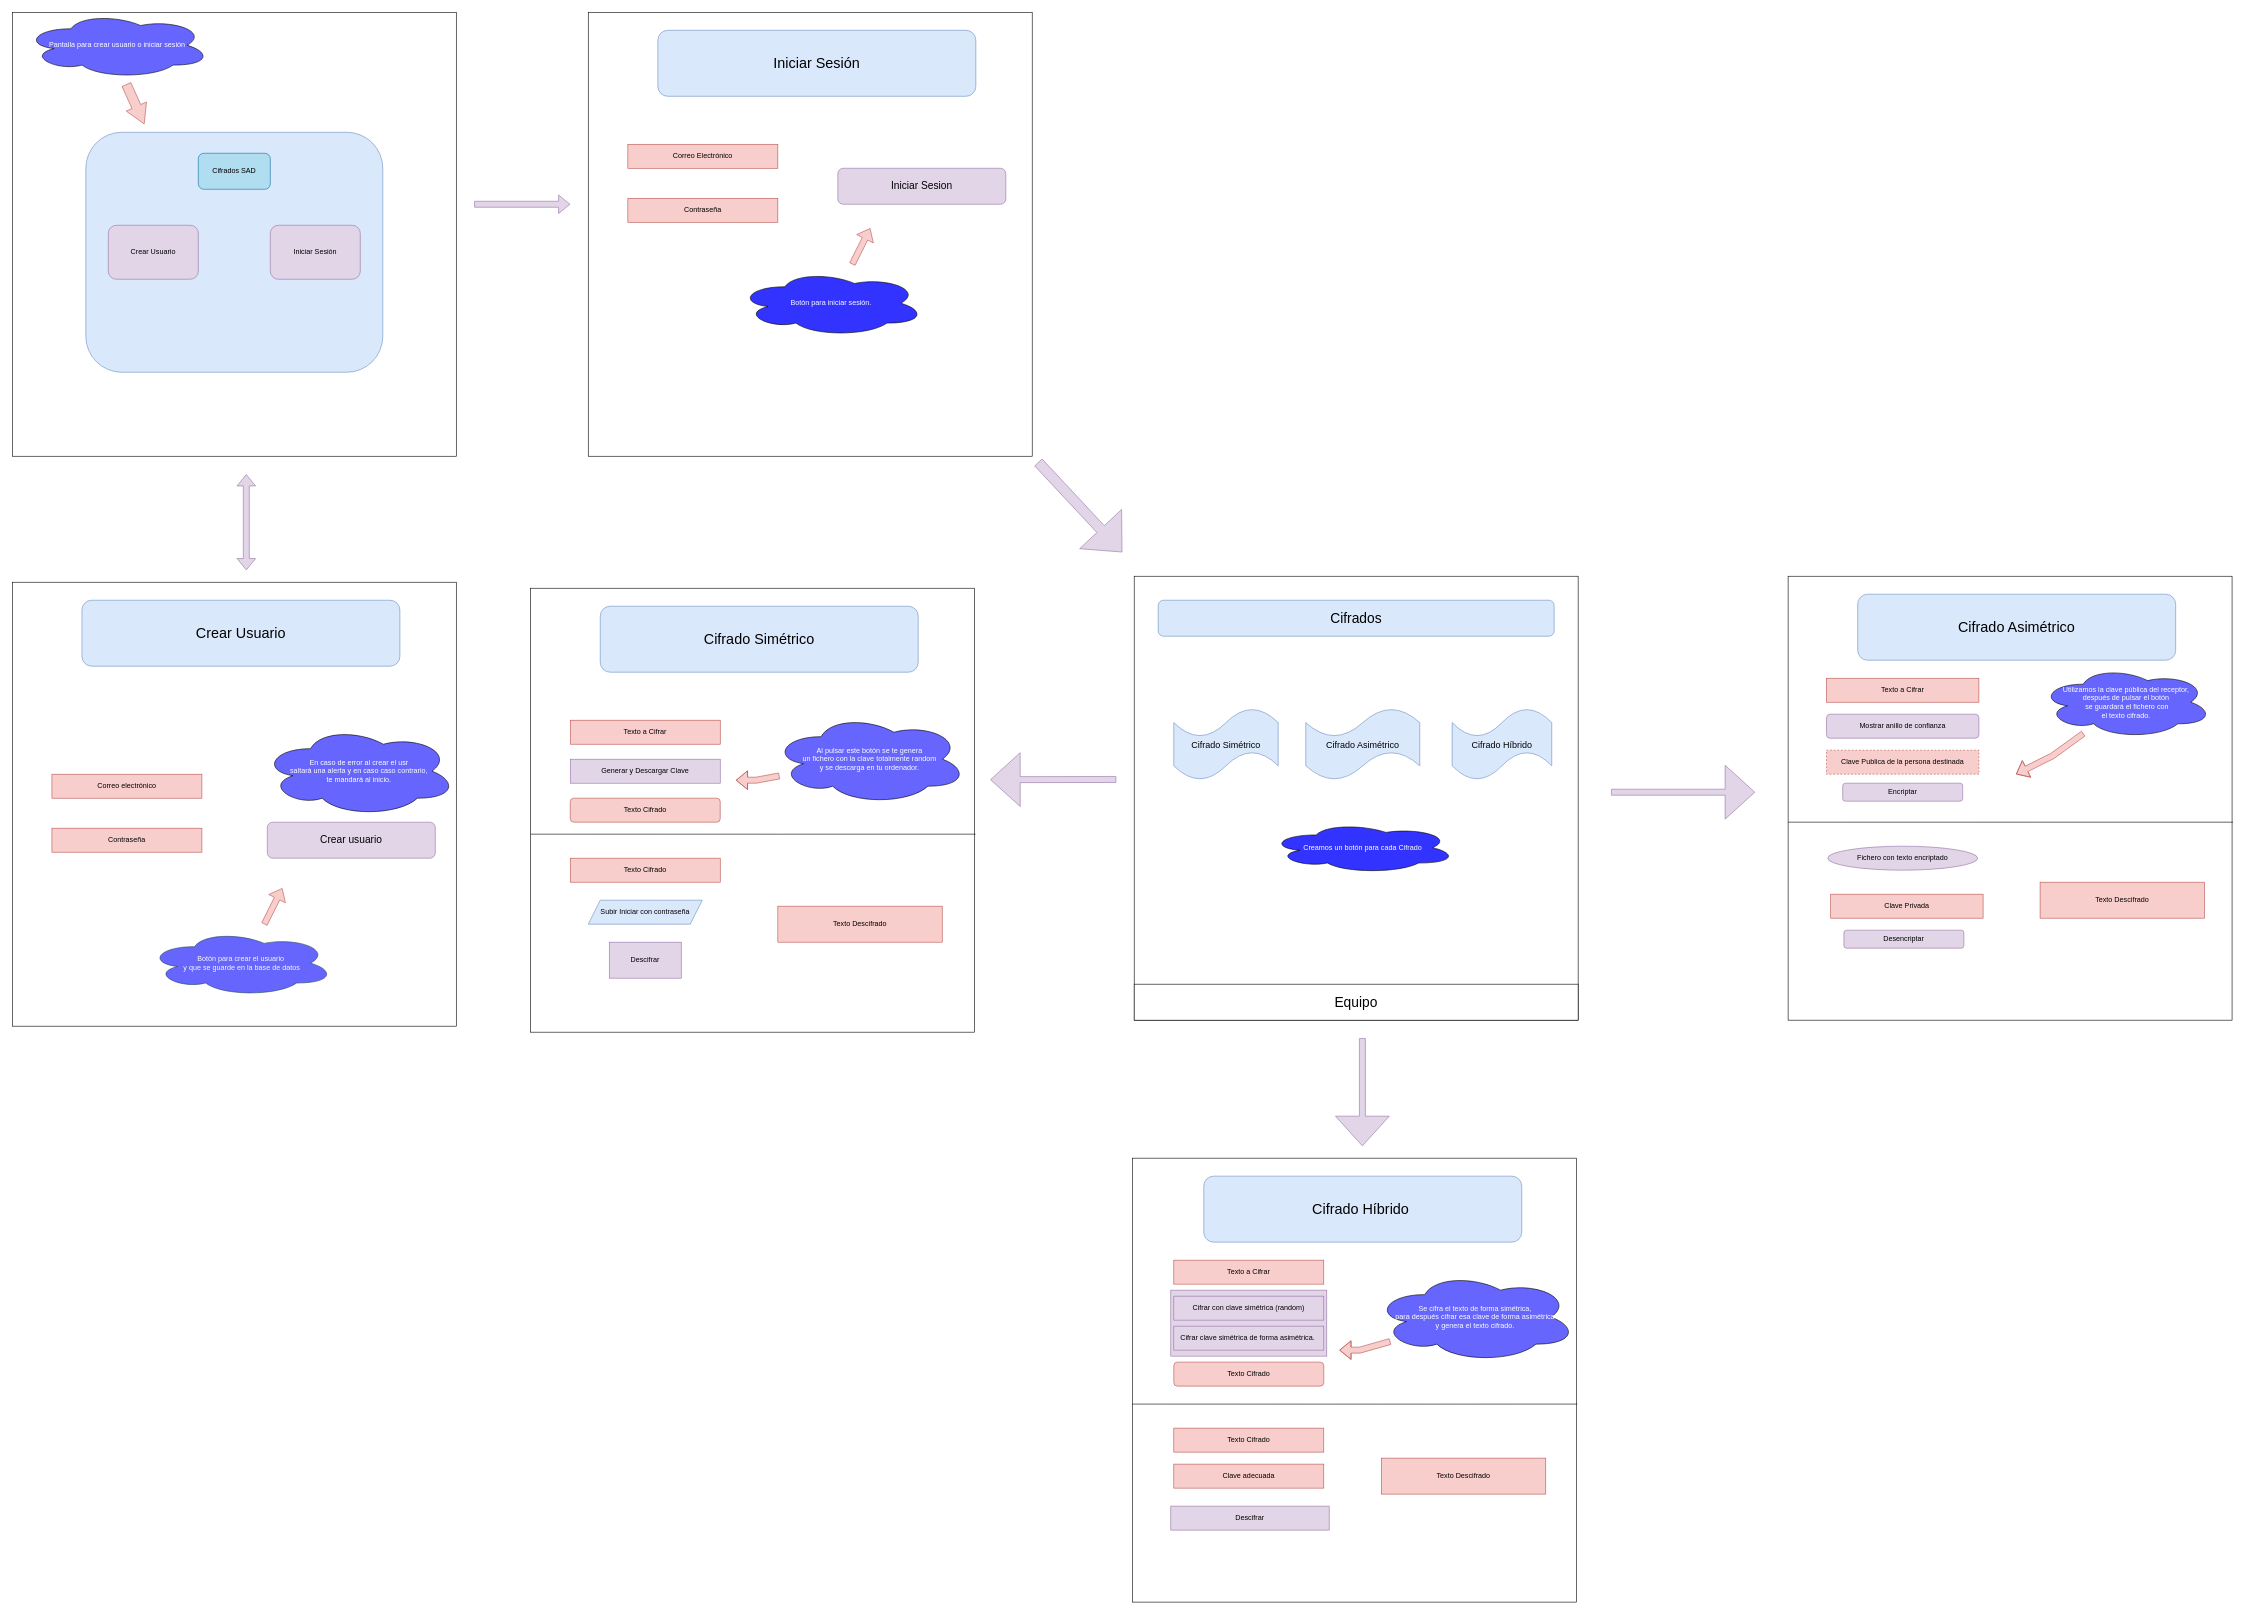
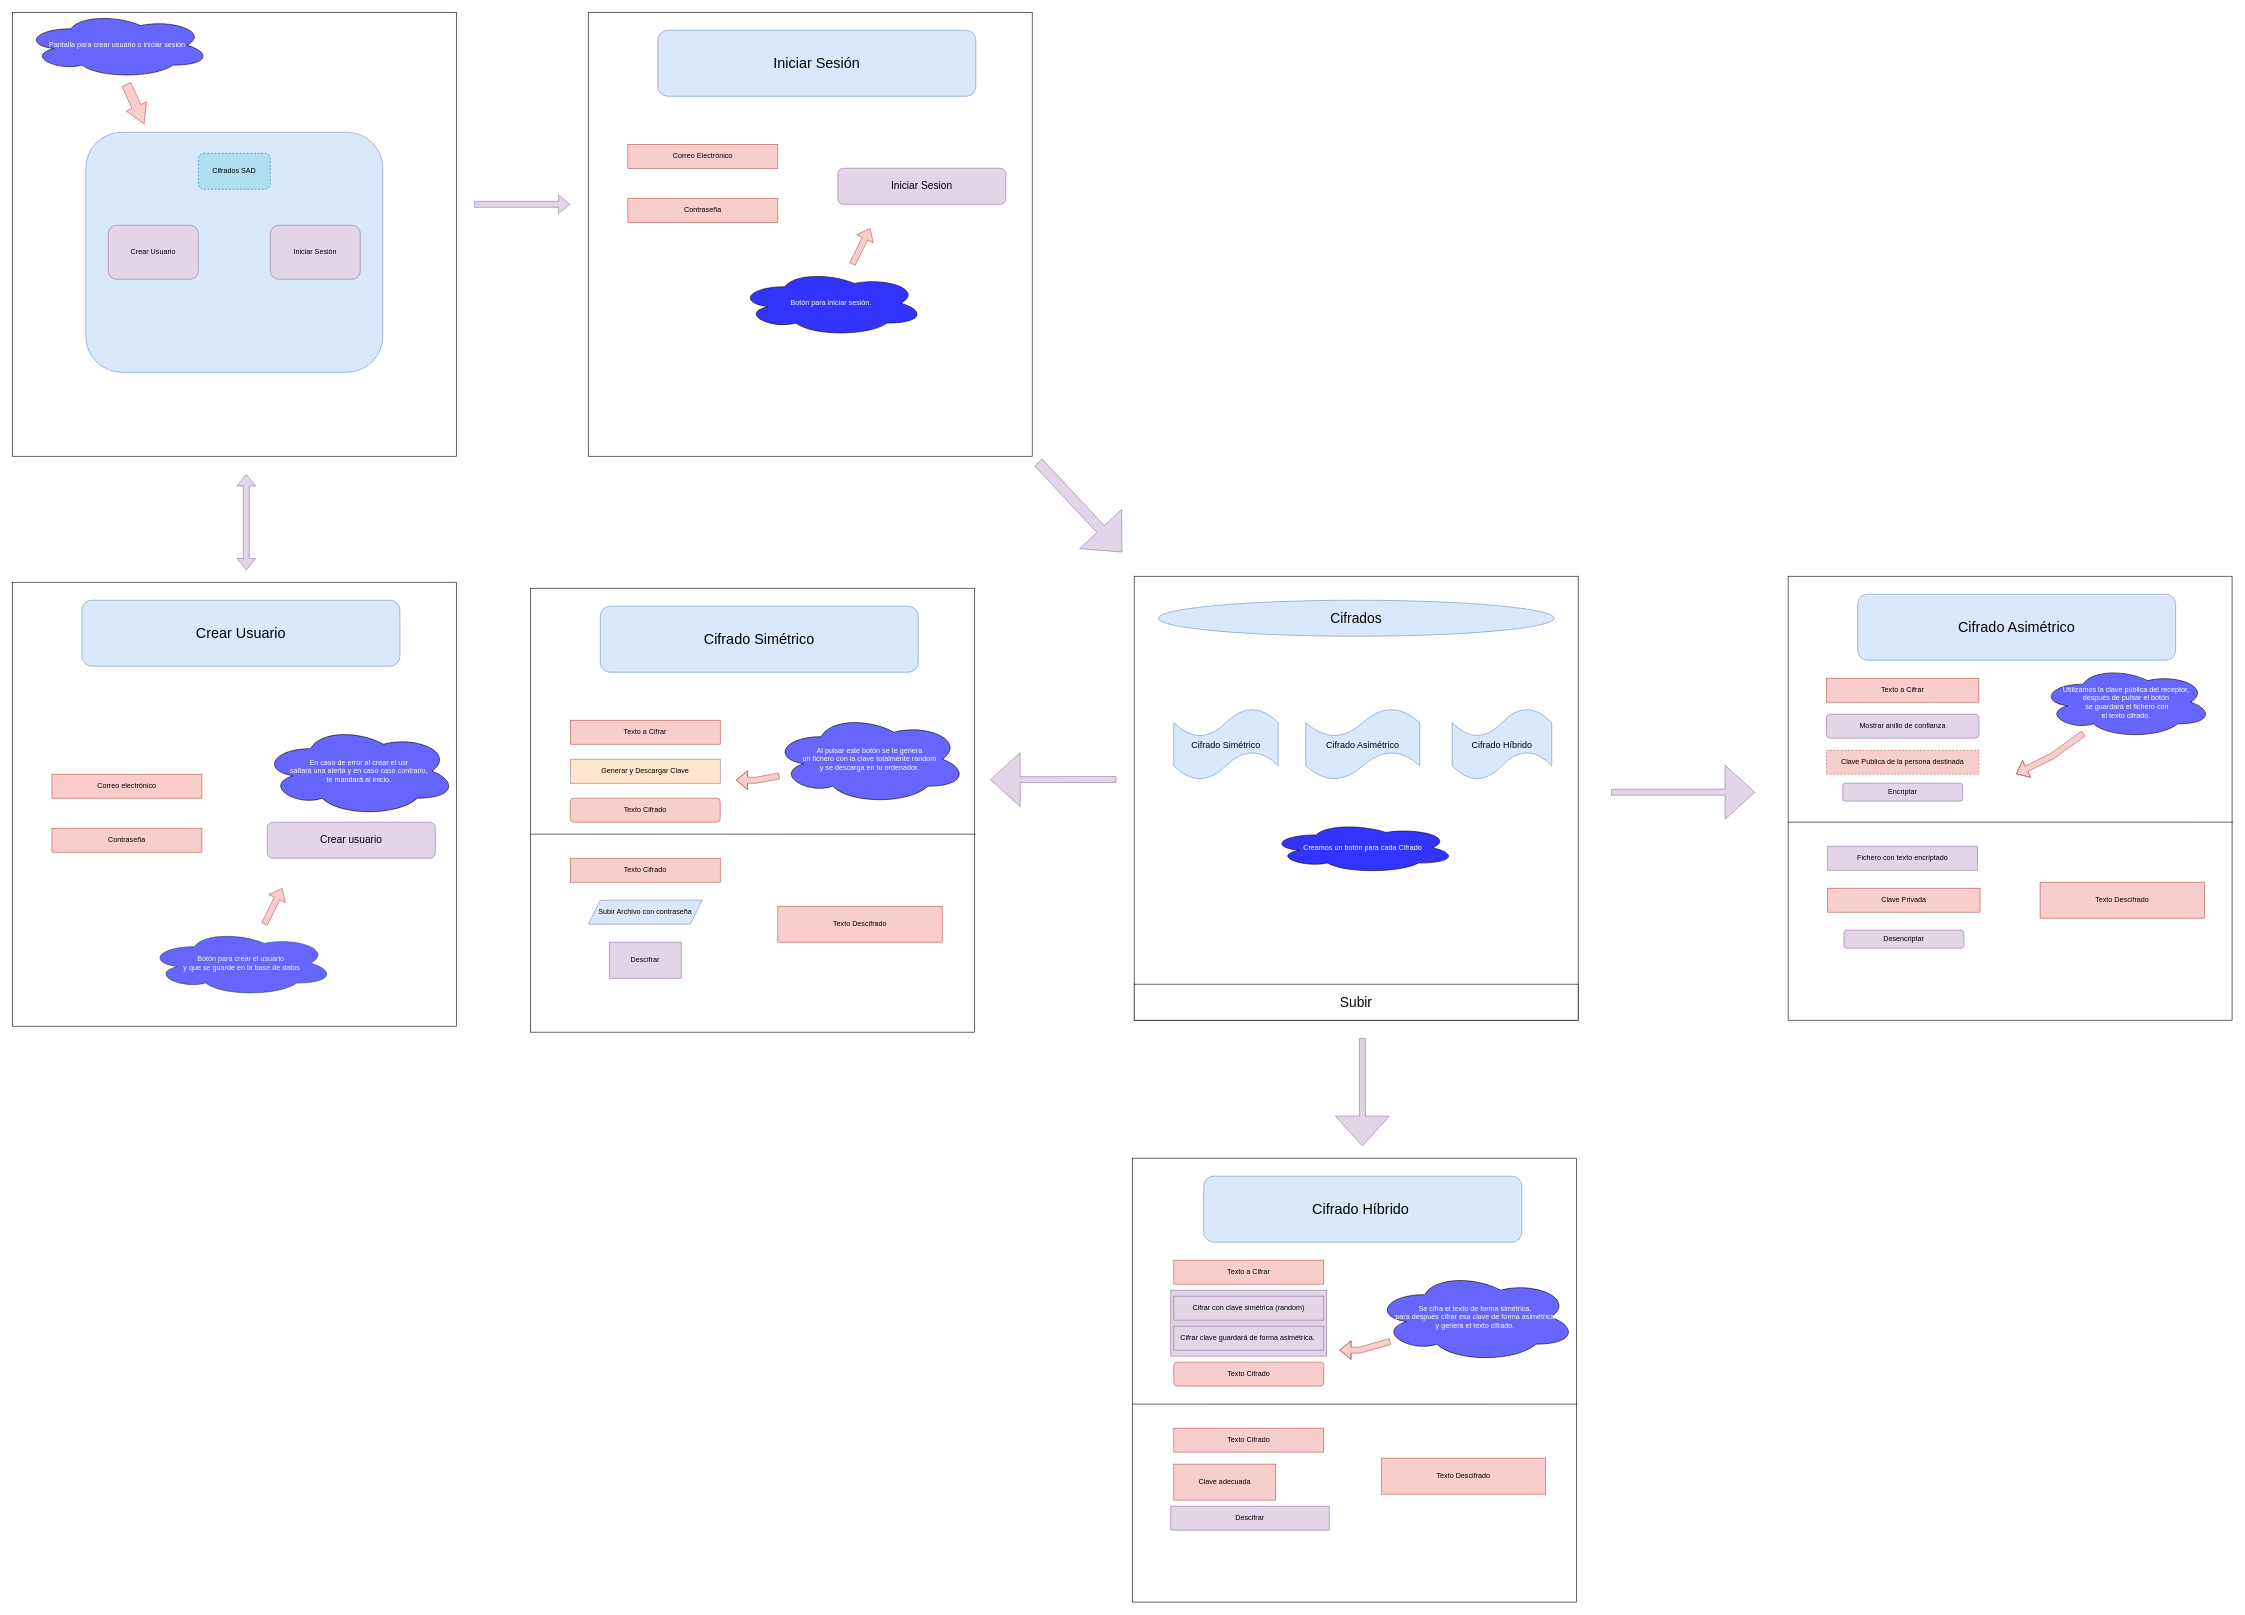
node "Cifrados SAD": style solid -> dashed
node "Cifrados": shape rounded rectangle -> ellipse
node "Generar y Descargar Clave": fillcolor #e1d5e7 -> #ffe6cc
node "Fichero con texto encriptado": shape ellipse -> rectangle
node "Clave Privada": moved (1907, 906) -> (1904, 900)
node "Subir Iniciar con contraseña": label "Subir Iniciar con contraseña" -> "Subir Archivo con contraseña"
node "Equipo": label "Equipo" -> "Subir"
node "Cifrar clave simétrica de forma asimétrica.": label "Cifrar clave simétrica de forma asimétrica." -> "Cifrar clave guardará de forma asimétrica."
node "Clave adecuada": size 150x24 -> 102x36
